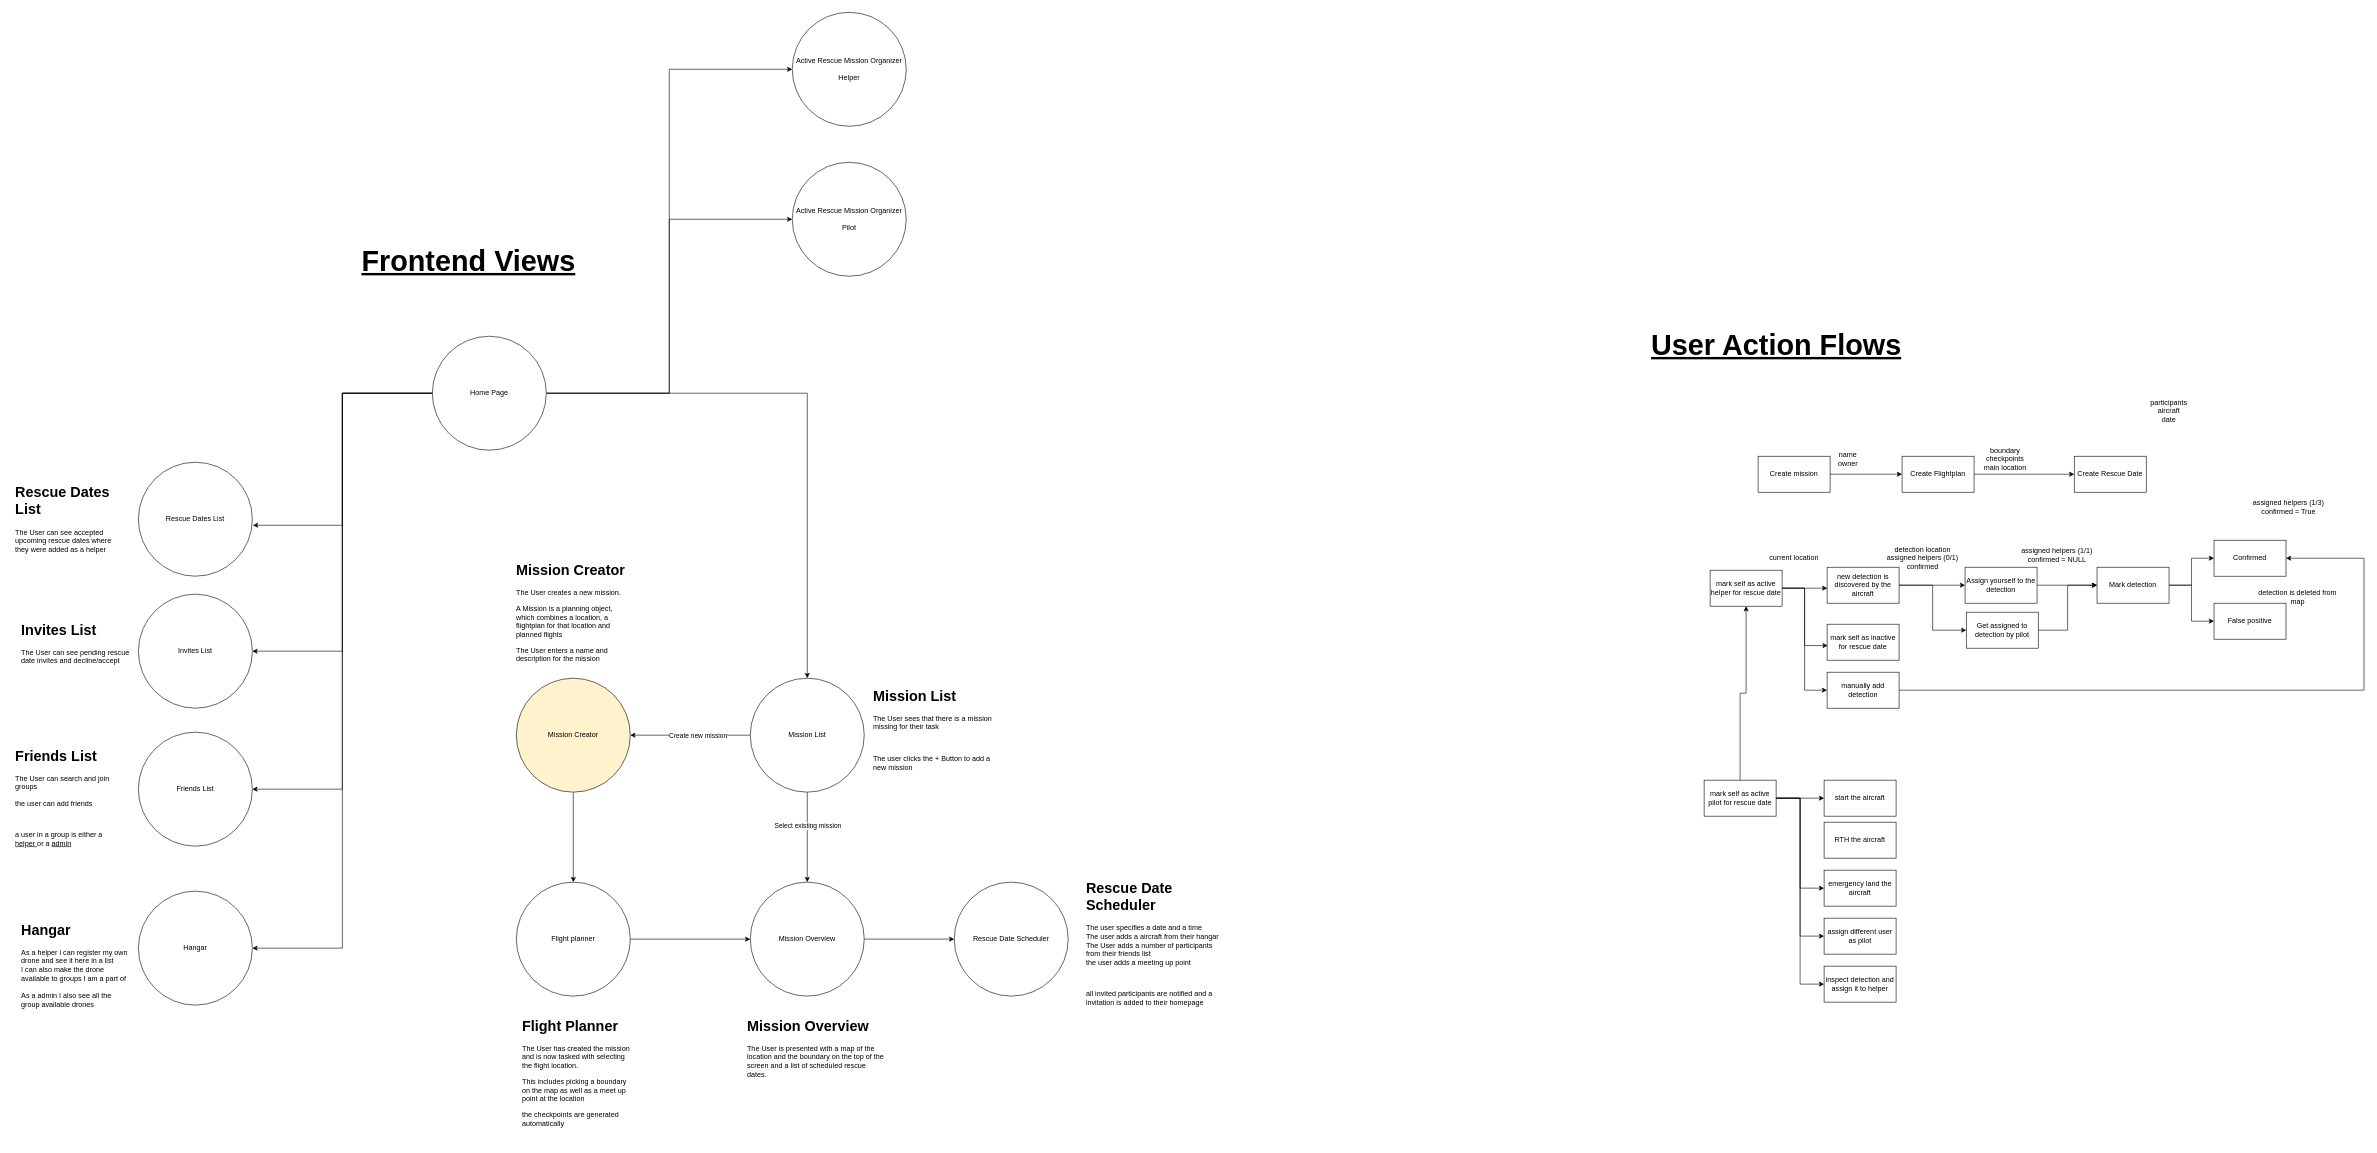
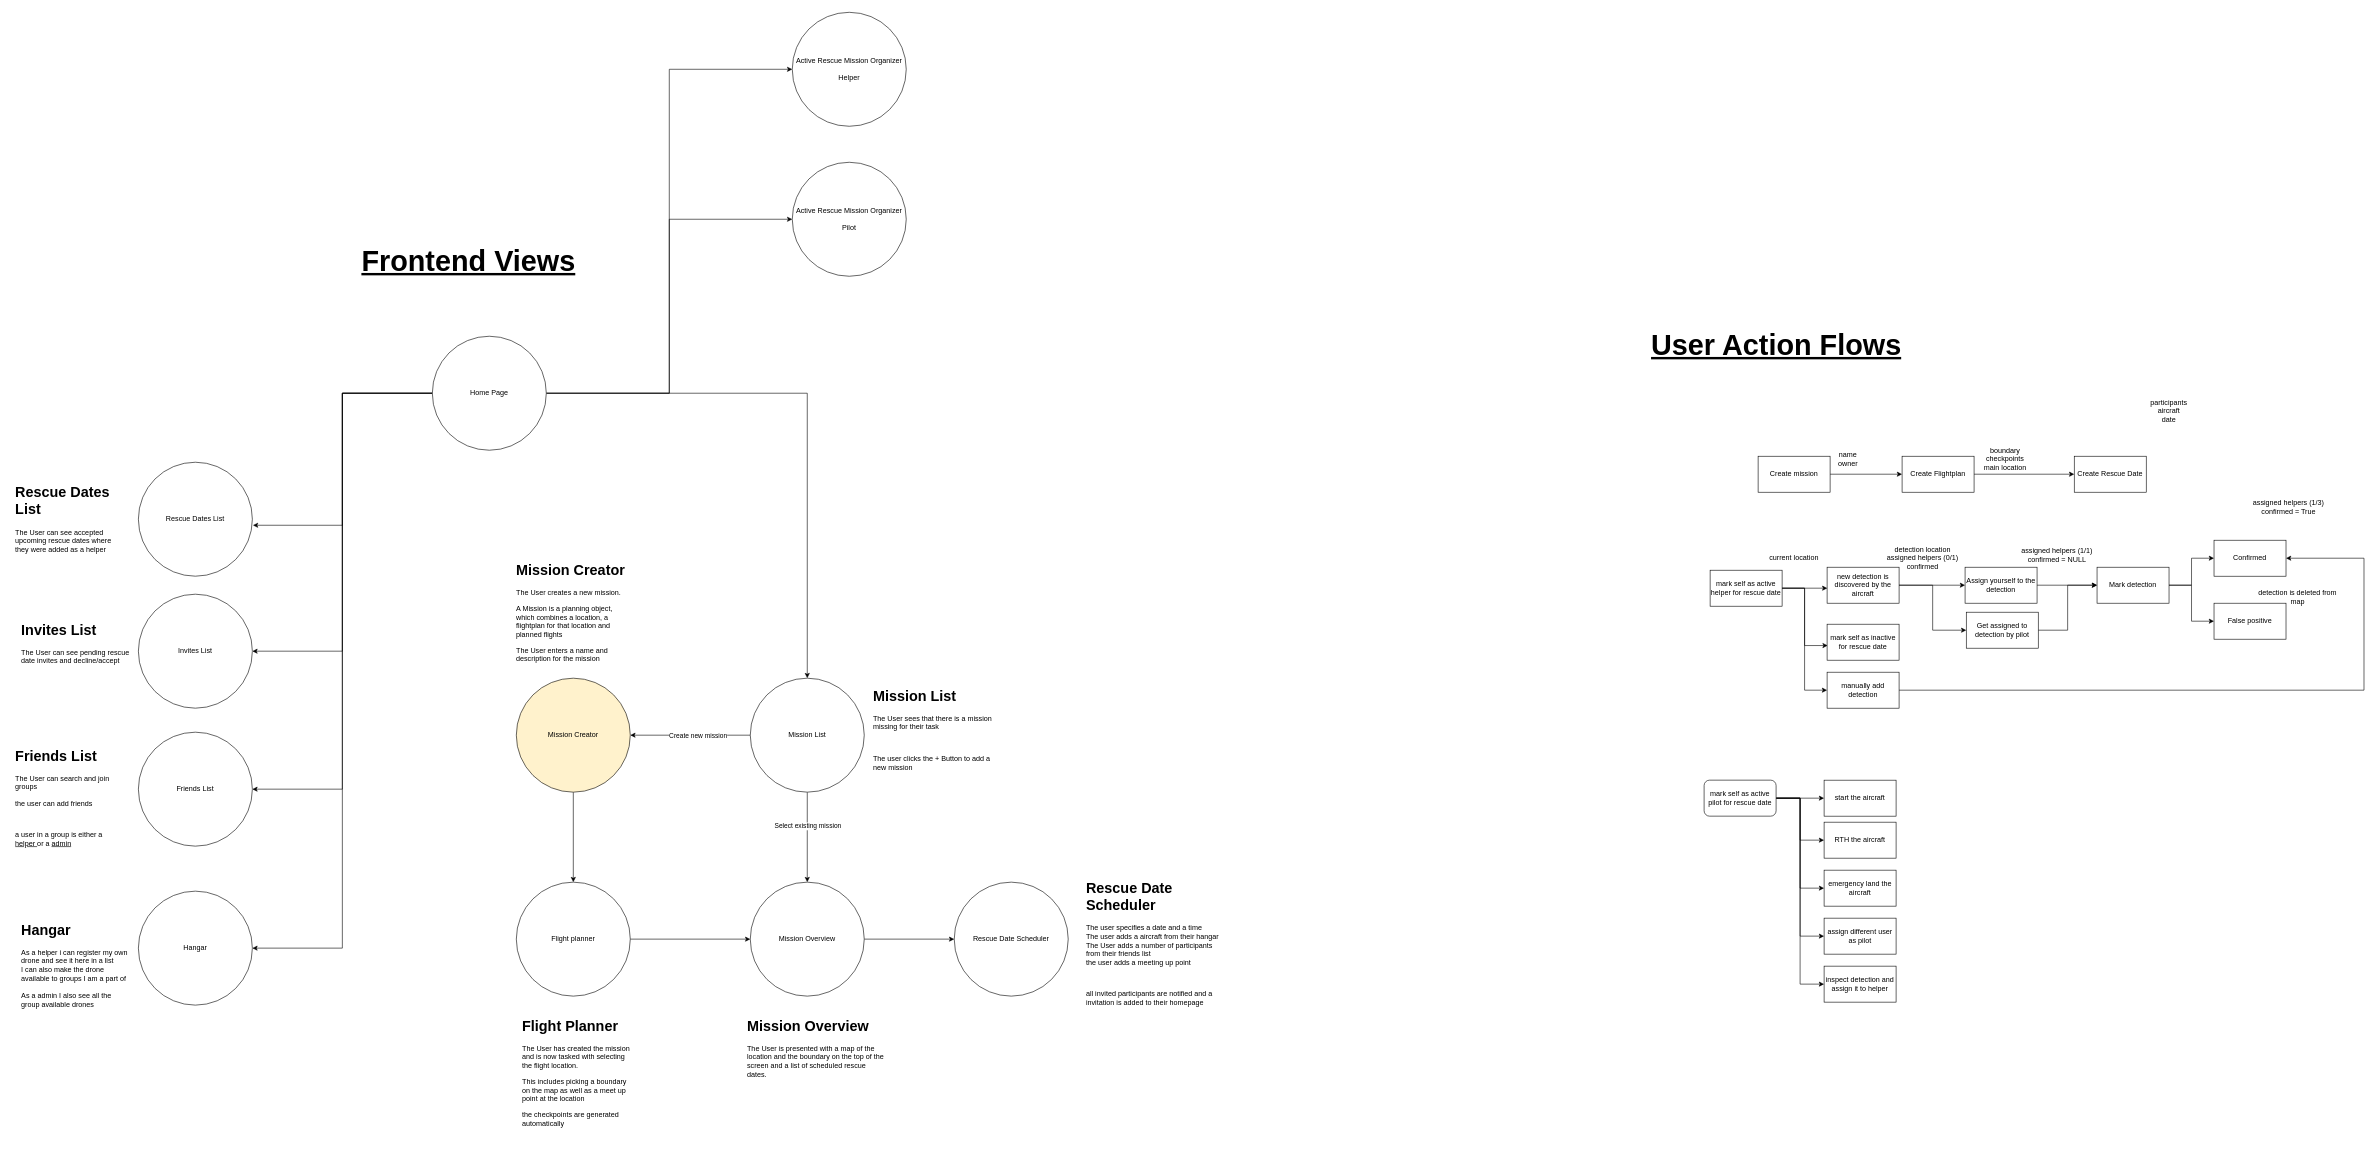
edge "mark self as active pilot for rescue date" -> "mark self as active helper for rescue date": now "mark self as active pilot for rescue date" -> "RTH the aircraft"
node "mark self as active pilot for rescue date": shape rectangle -> rounded rectangle
